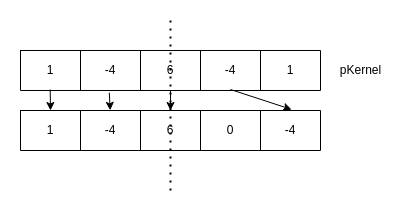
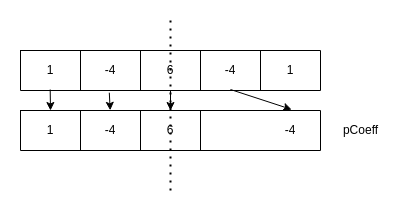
node "pKernel": removed
node "0": removed
node "pCoeff": added
